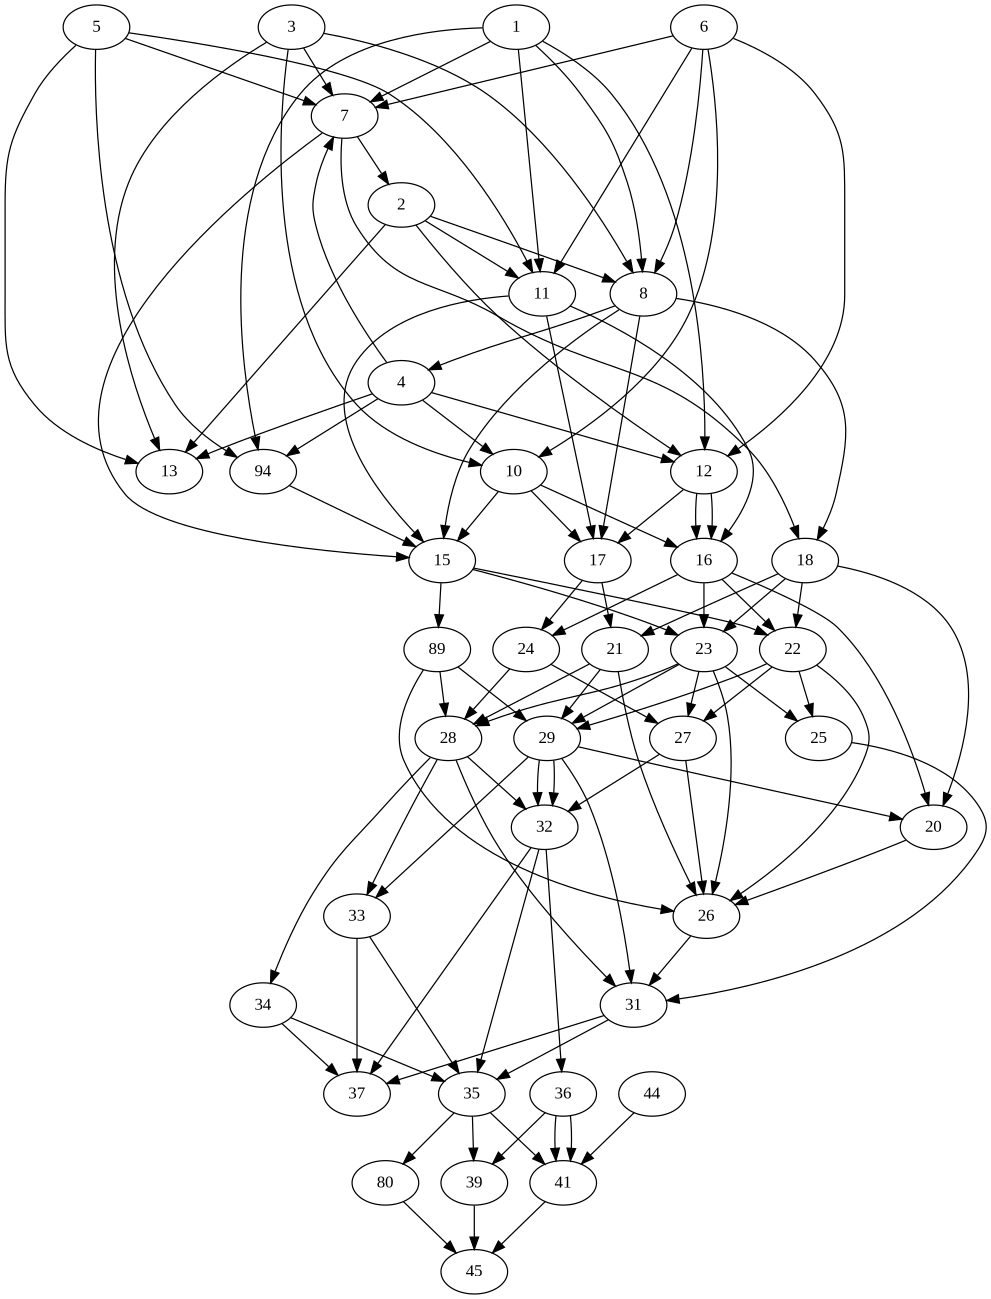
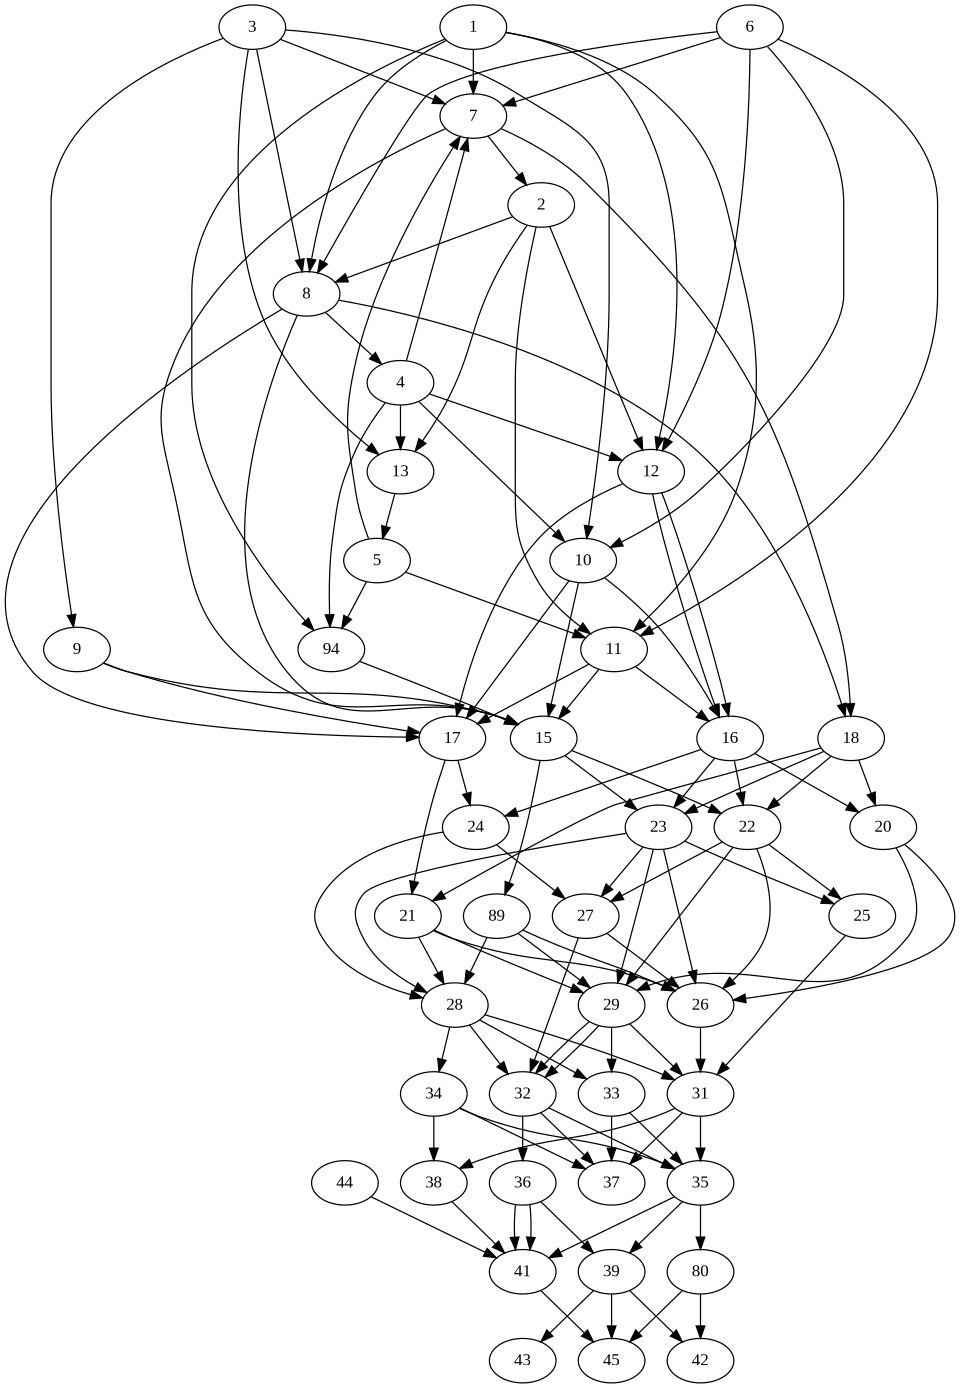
edge "5" -> "13": reversed
node "9": added
edge "29" -> "20": reversed
node "38": added
node "43": added
node "42": added
